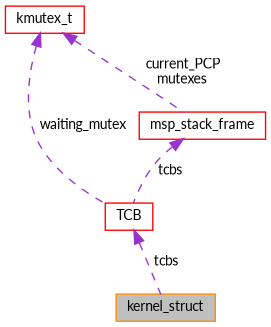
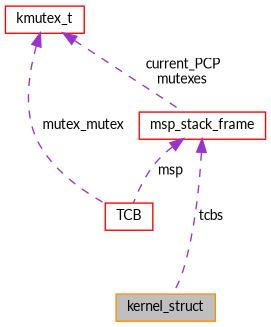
edge "TCB" -> "kmutex_t": label " waiting_mutex" -> " mutex_mutex"
edge "TCB" -> "msp_stack_frame": label " tcbs" -> " msp"
edge "kernel_struct" -> "TCB": now "kernel_struct" -> "msp_stack_frame"
